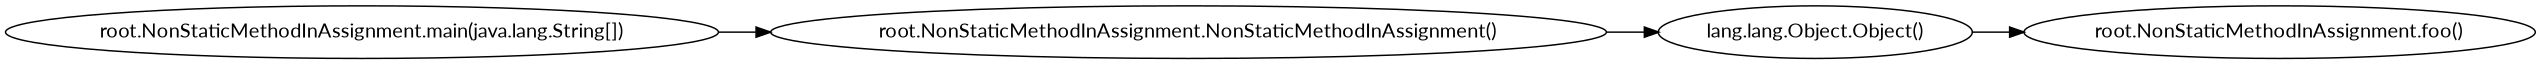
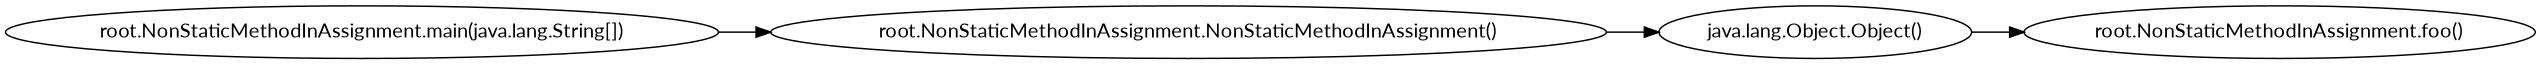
node "lang.lang.Object.Object()": label "lang.lang.Object.Object()" -> "java.lang.Object.Object()"
